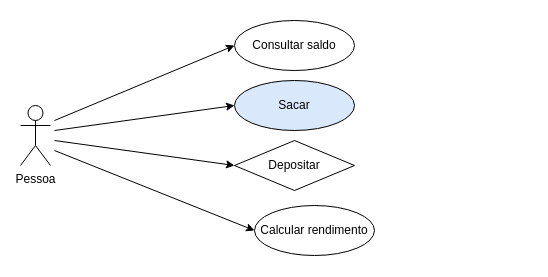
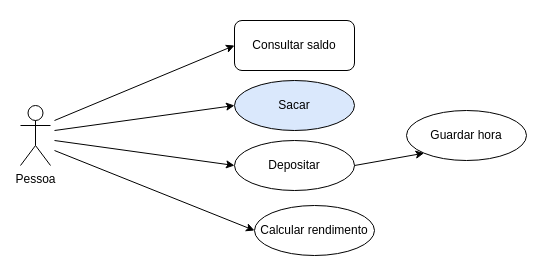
node "Consultar saldo": shape ellipse -> rounded rectangle
node "Guardar hora": added
edge "Depositar" -> "Guardar hora": added
node "Depositar": shape diamond -> ellipse
